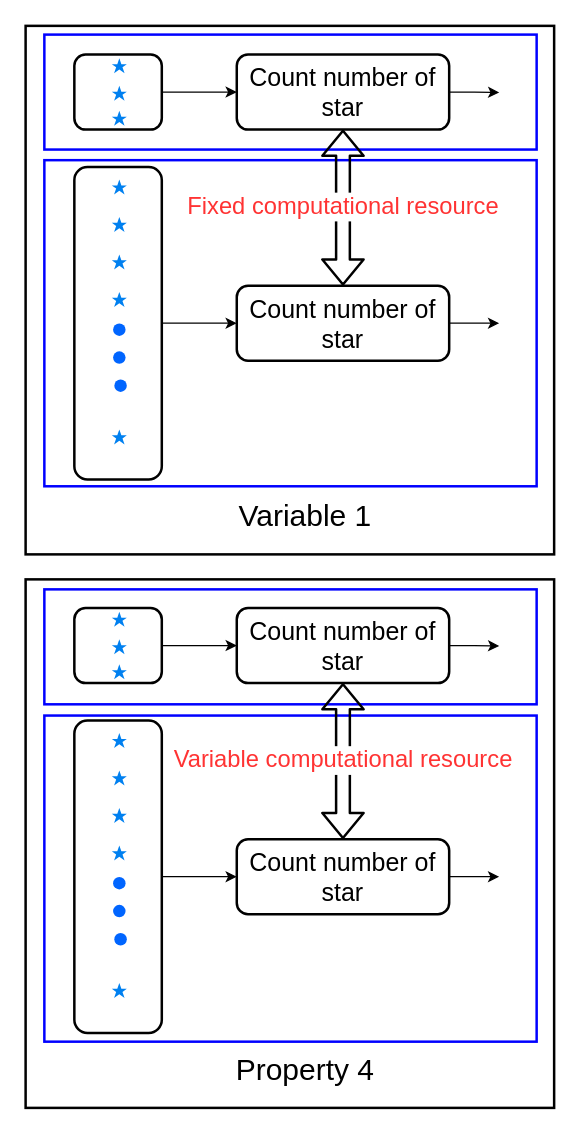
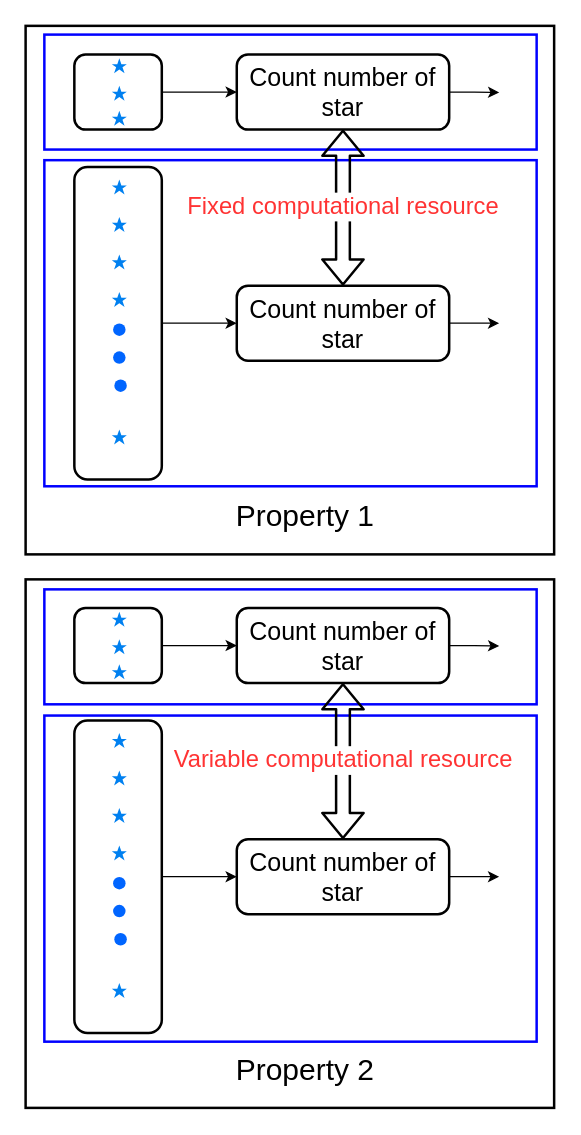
node "Variable 1": label "Variable 1" -> "Property 1"
node "Property 4": label "Property 4" -> "Property 2"
